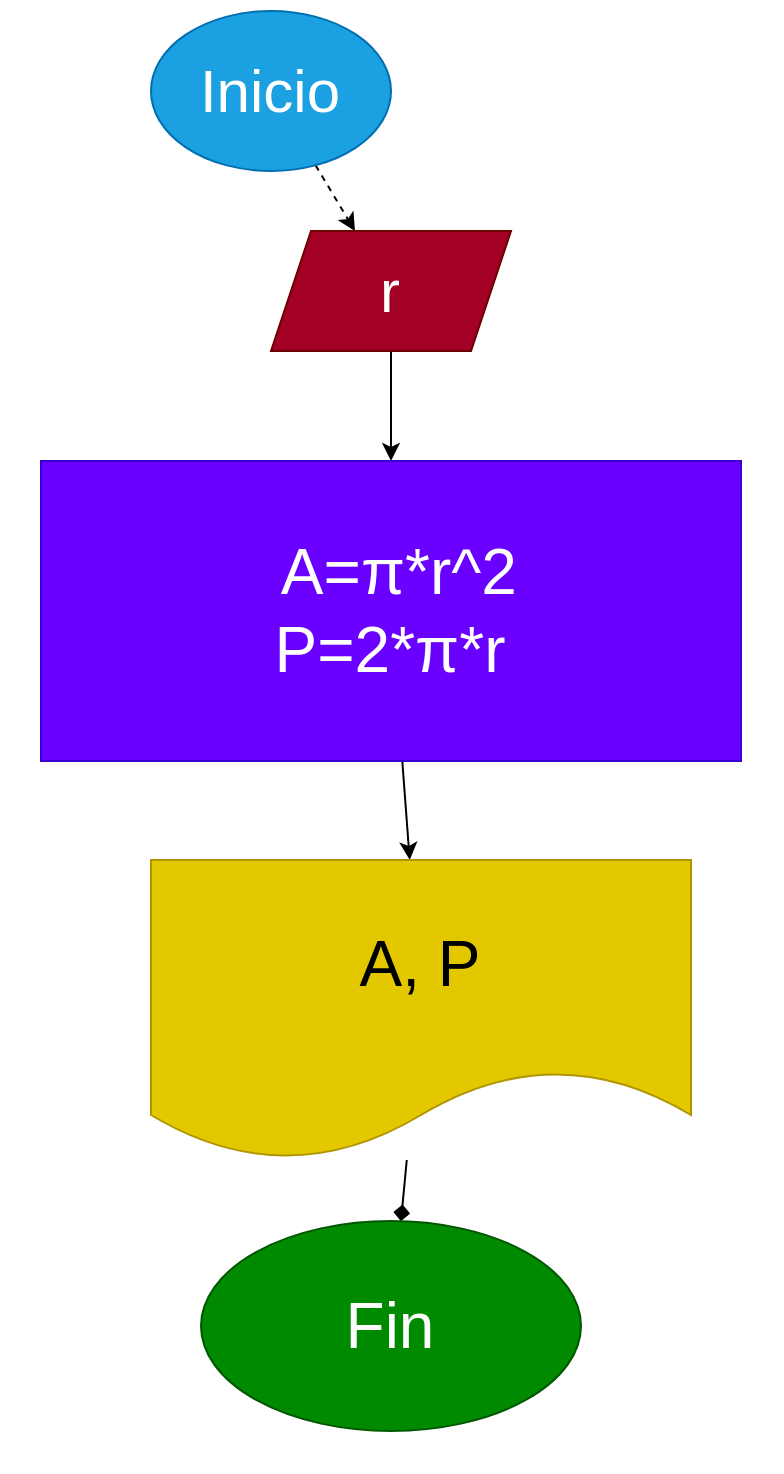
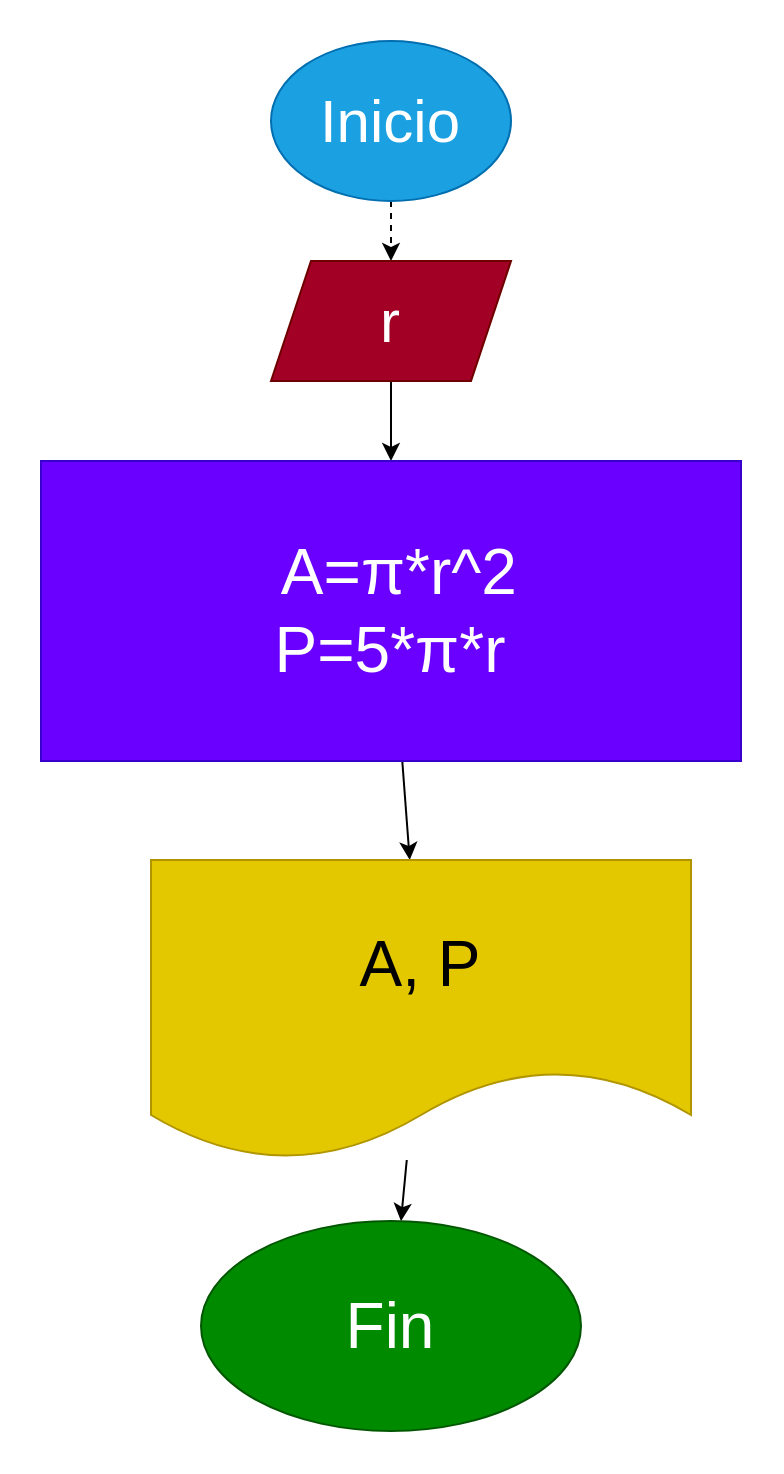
node "Inicio": moved (271, 91) -> (391, 121)
node "r": moved (391, 291) -> (391, 321)
node "A=π*r^2P=2*π*r": label "A=π*r^2P=2*π*r" -> "A=π*r^2P=5*π*r"
edge "A, P" -> "Fin": arrowhead diamond -> classic
